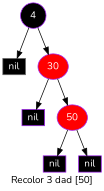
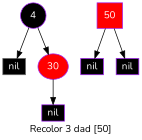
edge "30" -> "50": removed
node "50": shape ellipse -> box
